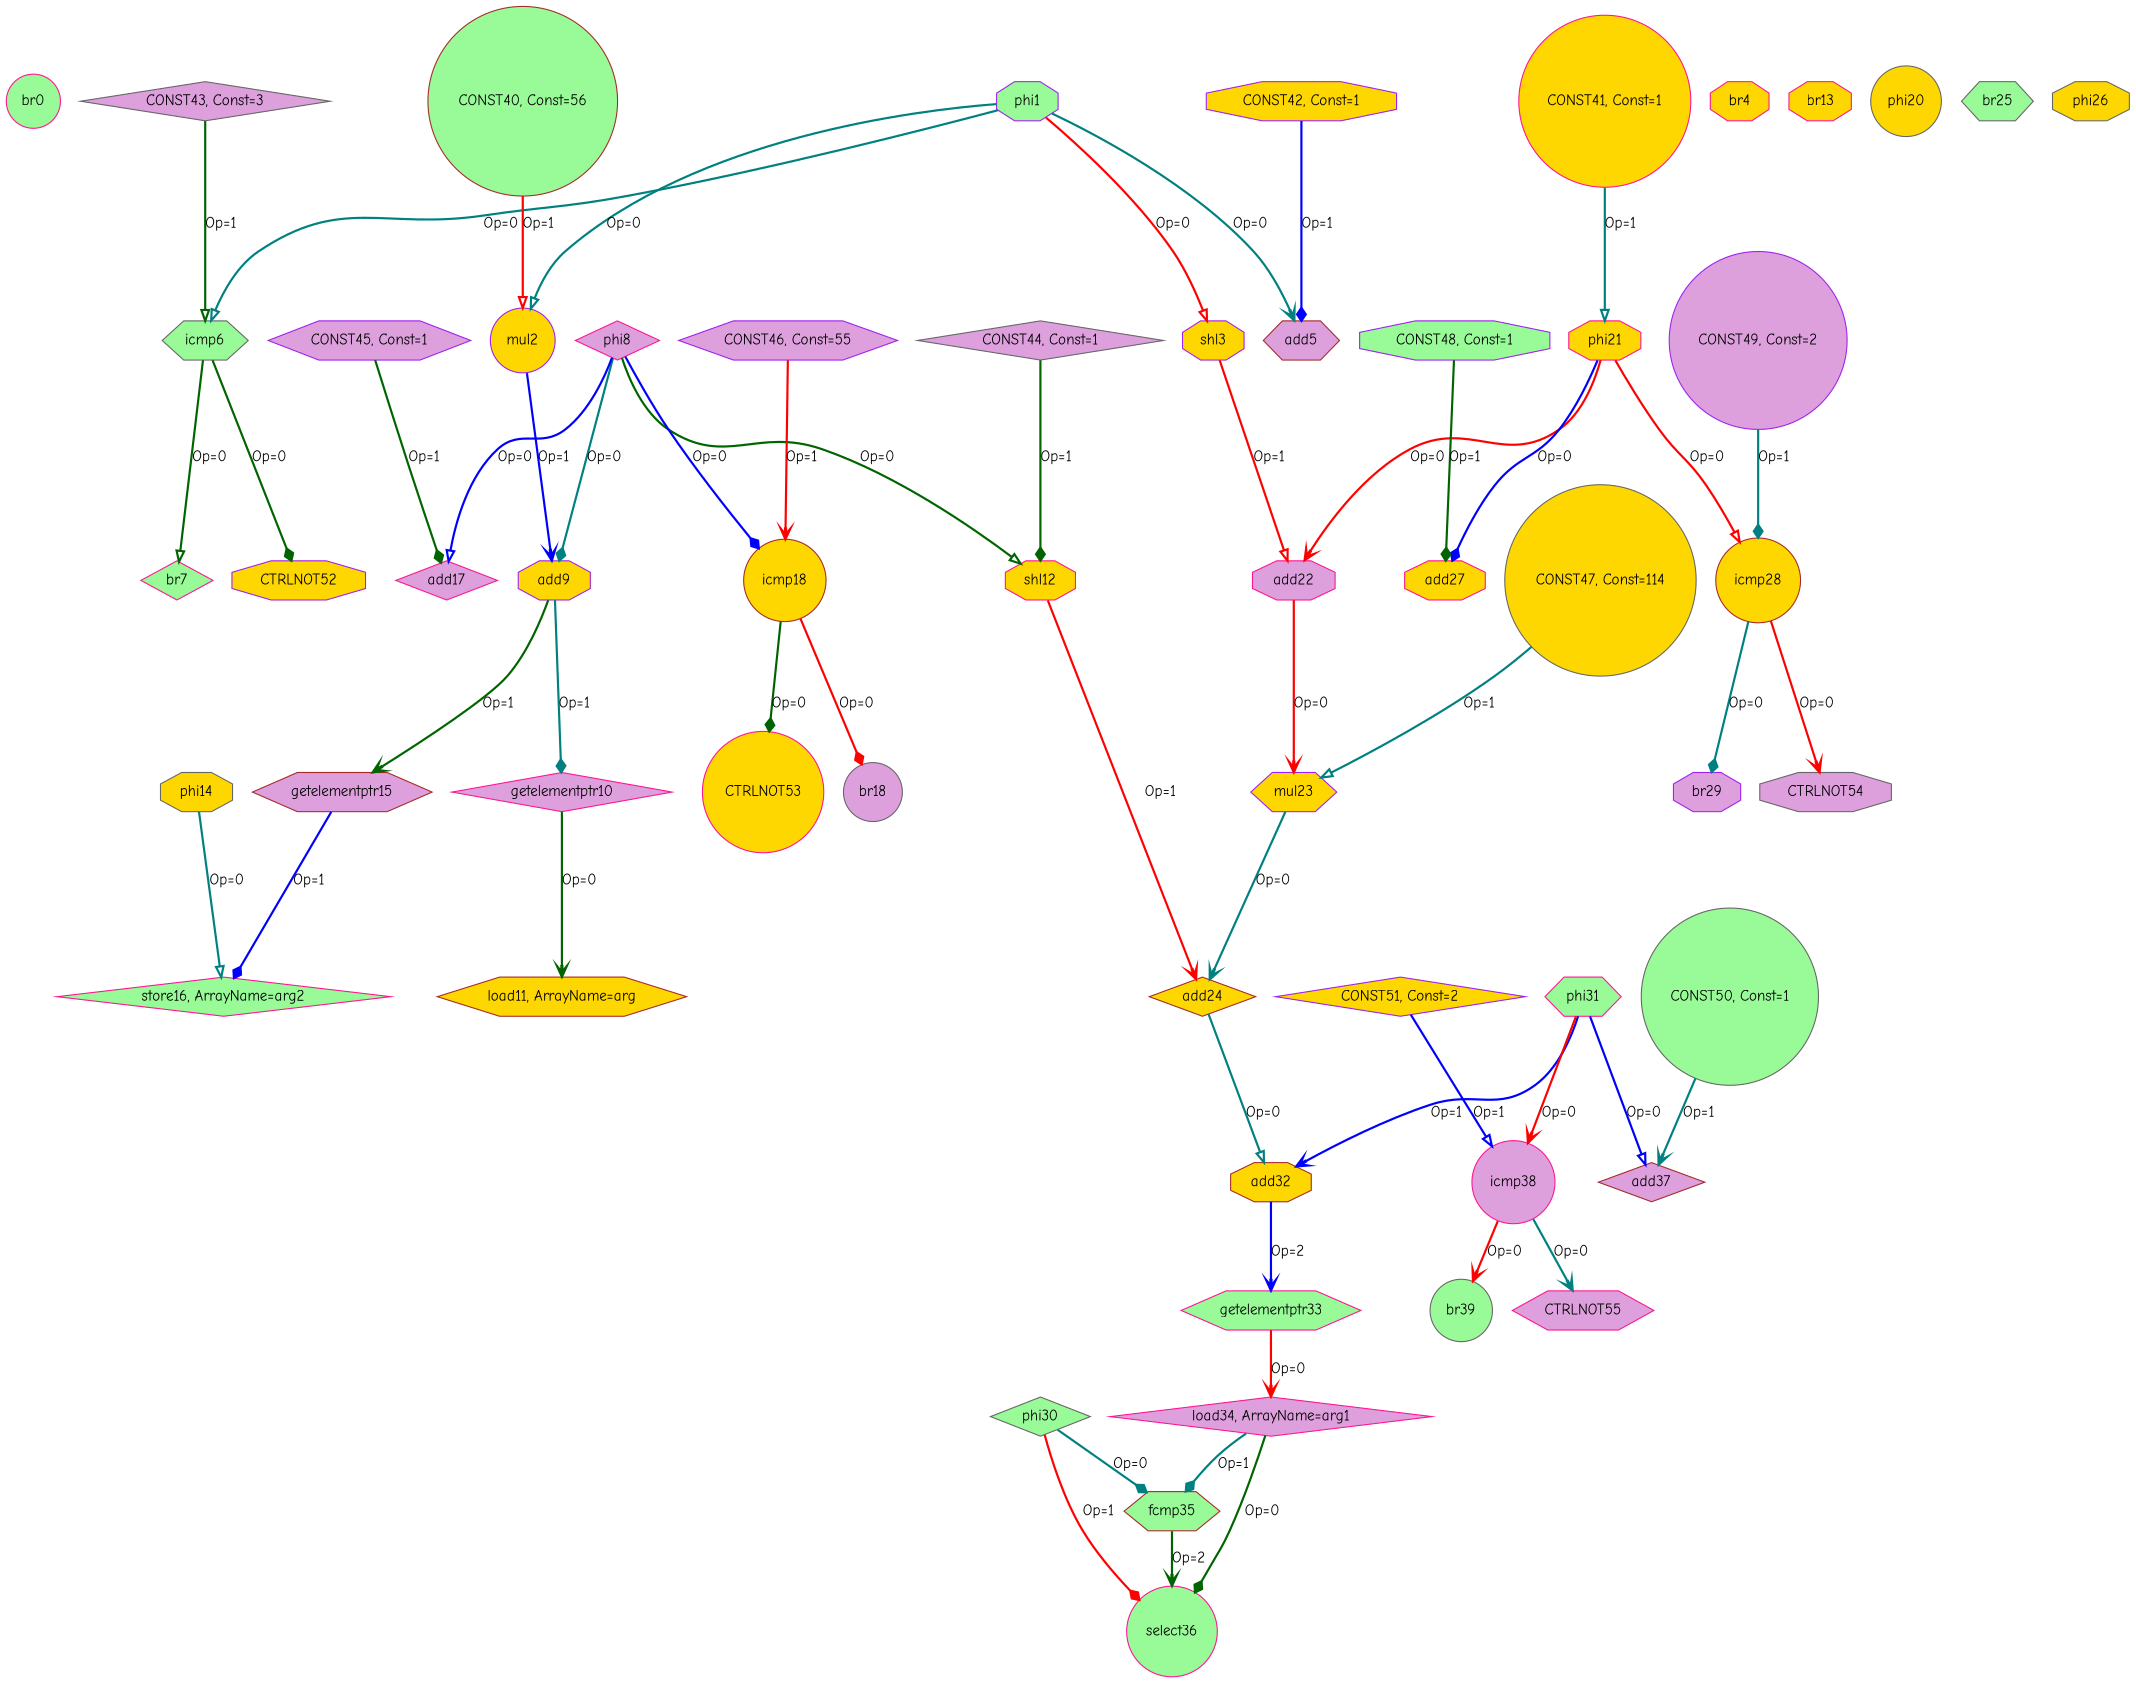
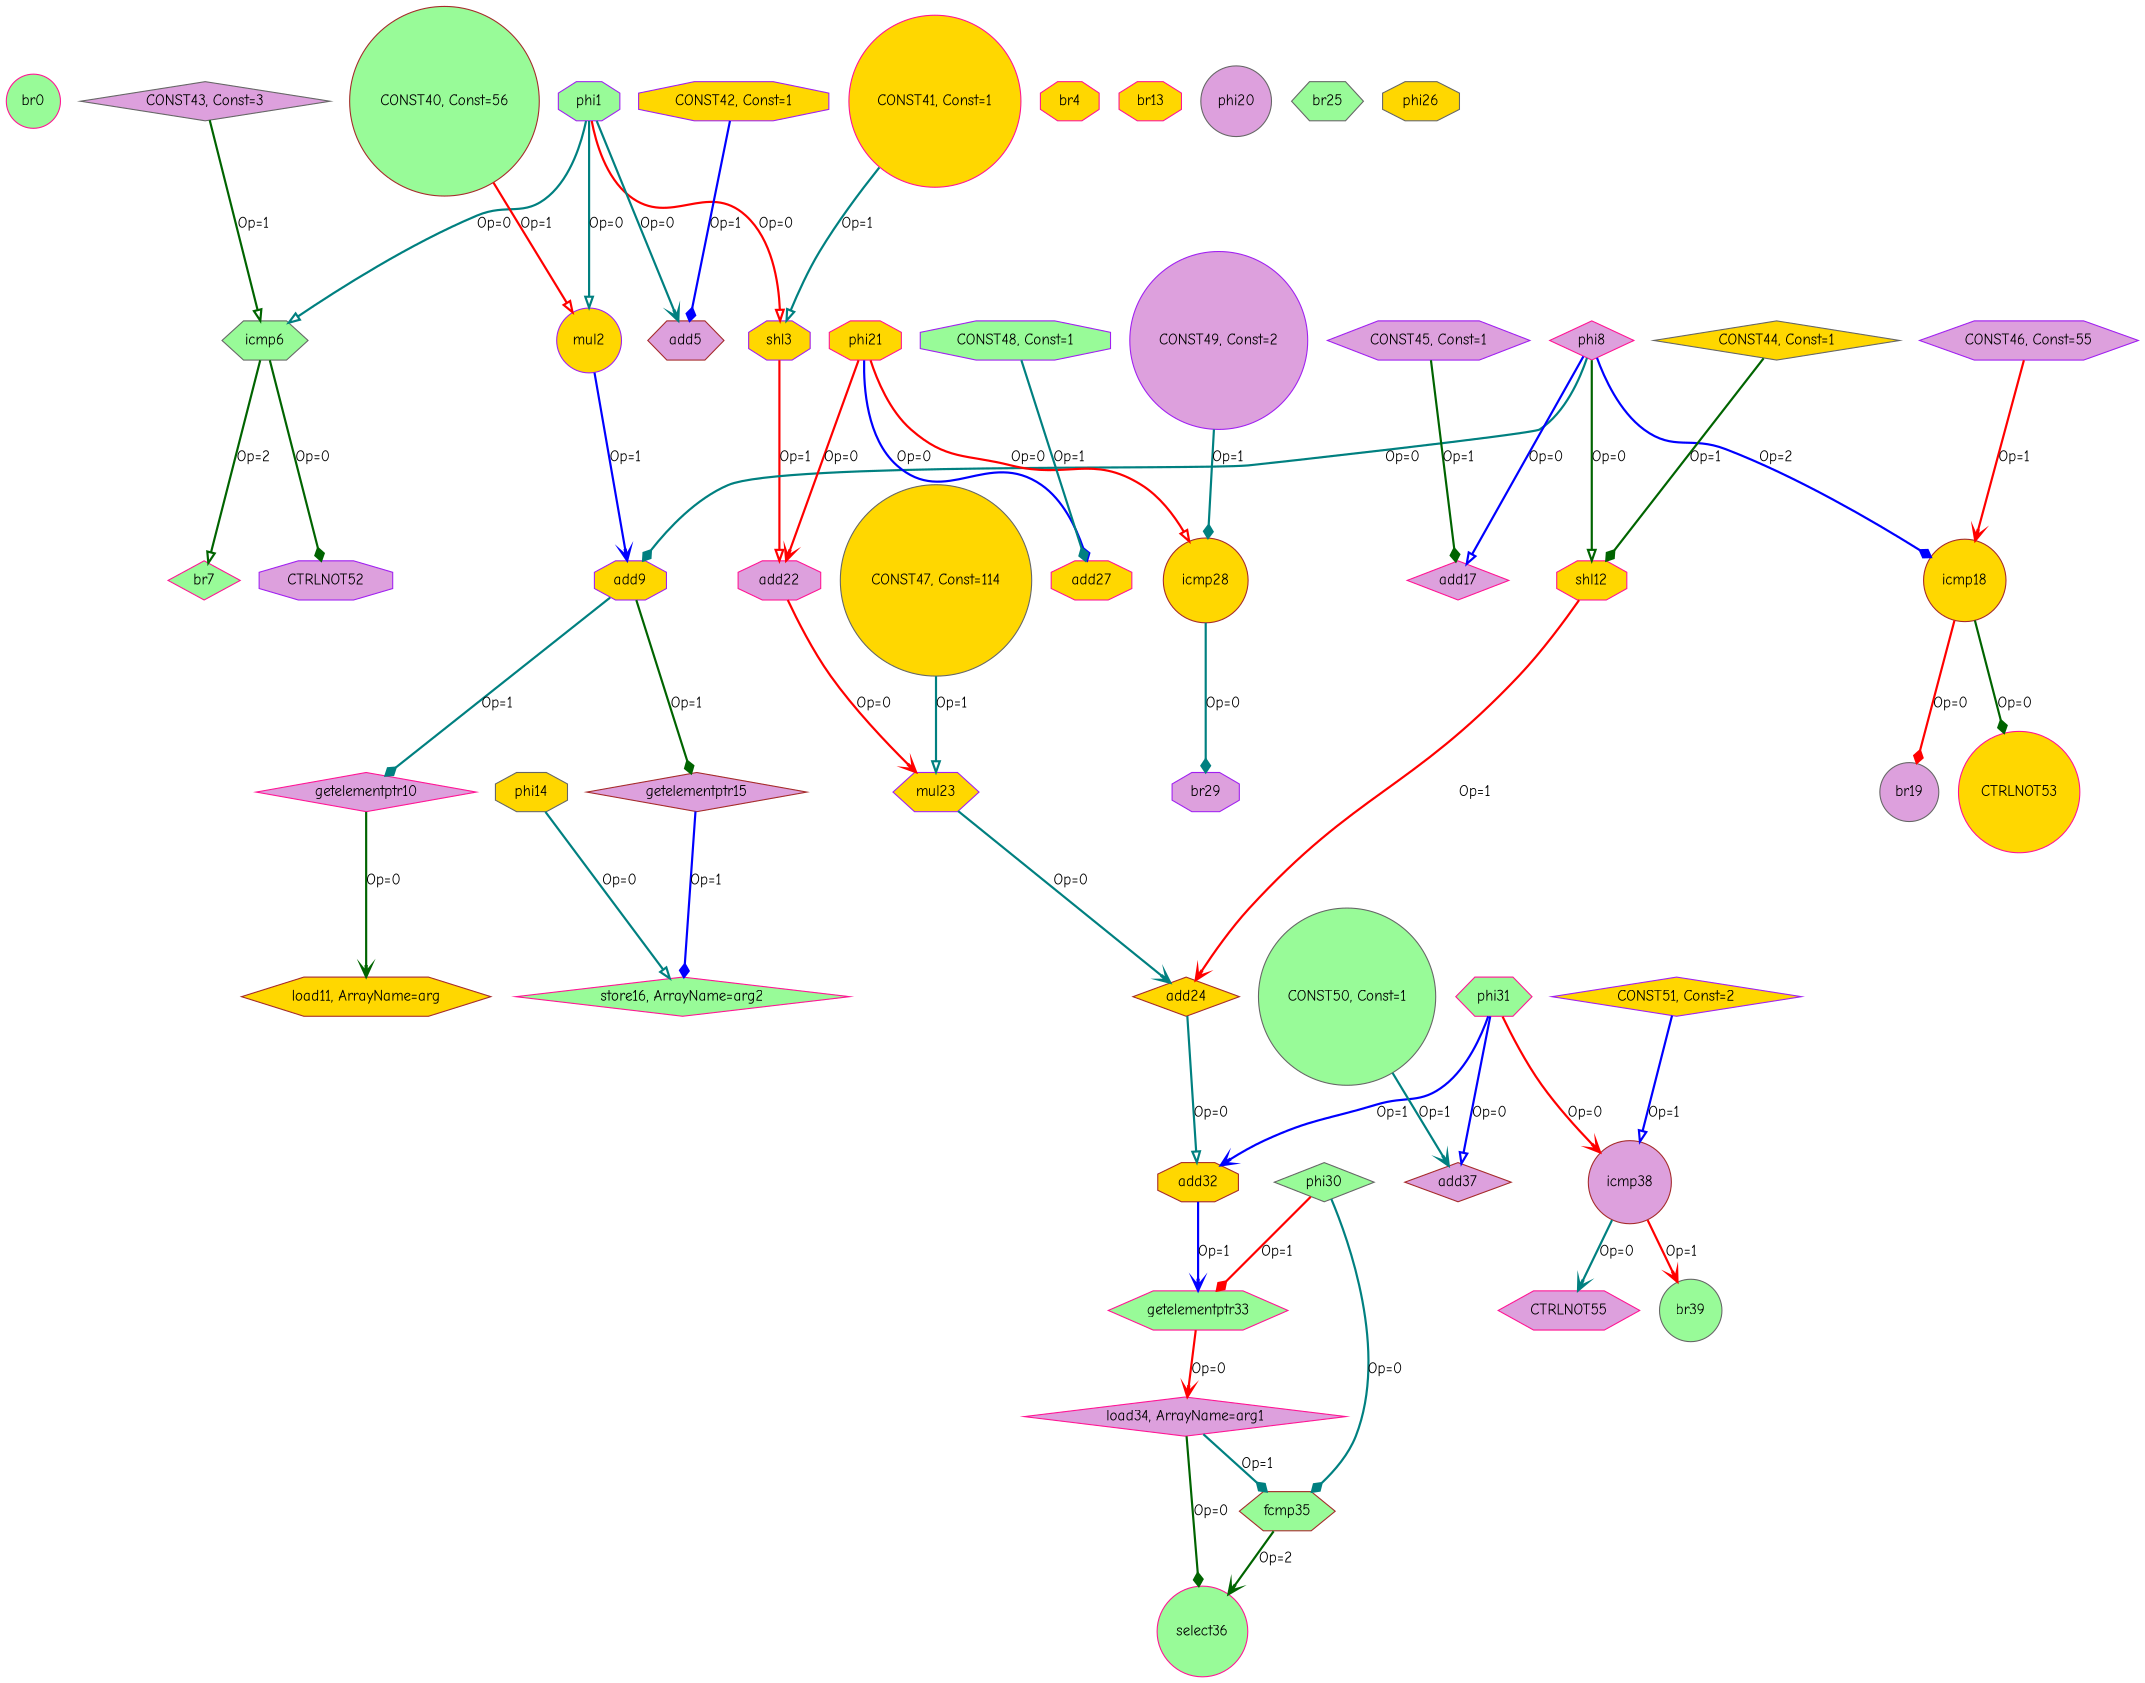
node "phi20": fillcolor gold -> plum
edge "CONST41, Const=1" -> "phi21": now "CONST41, Const=1" -> "shl3"
node "CONST44, Const=1": fillcolor plum -> gold
edge "CONST48, Const=1" -> "add27": color darkgreen -> teal
edge "icmp6" -> "br7": label "Op=0" -> "Op=2"
edge "phi8" -> "icmp18": label "Op=0" -> "Op=2"
node "CTRLNOT52": fillcolor gold -> plum
edge "add9" -> "getelementptr15": arrowhead vee -> diamond
node "getelementptr15": shape hexagon -> diamond
node "br18": label "br18" -> "br19"
node "CTRLNOT54": removed
node "icmp38": color deeppink -> brown
edge "add32" -> "getelementptr33": label "Op=2" -> "Op=1"
edge "icmp38" -> "br39": label "Op=0" -> "Op=1"
edge "phi30" -> "select36": now "phi30" -> "getelementptr33"
